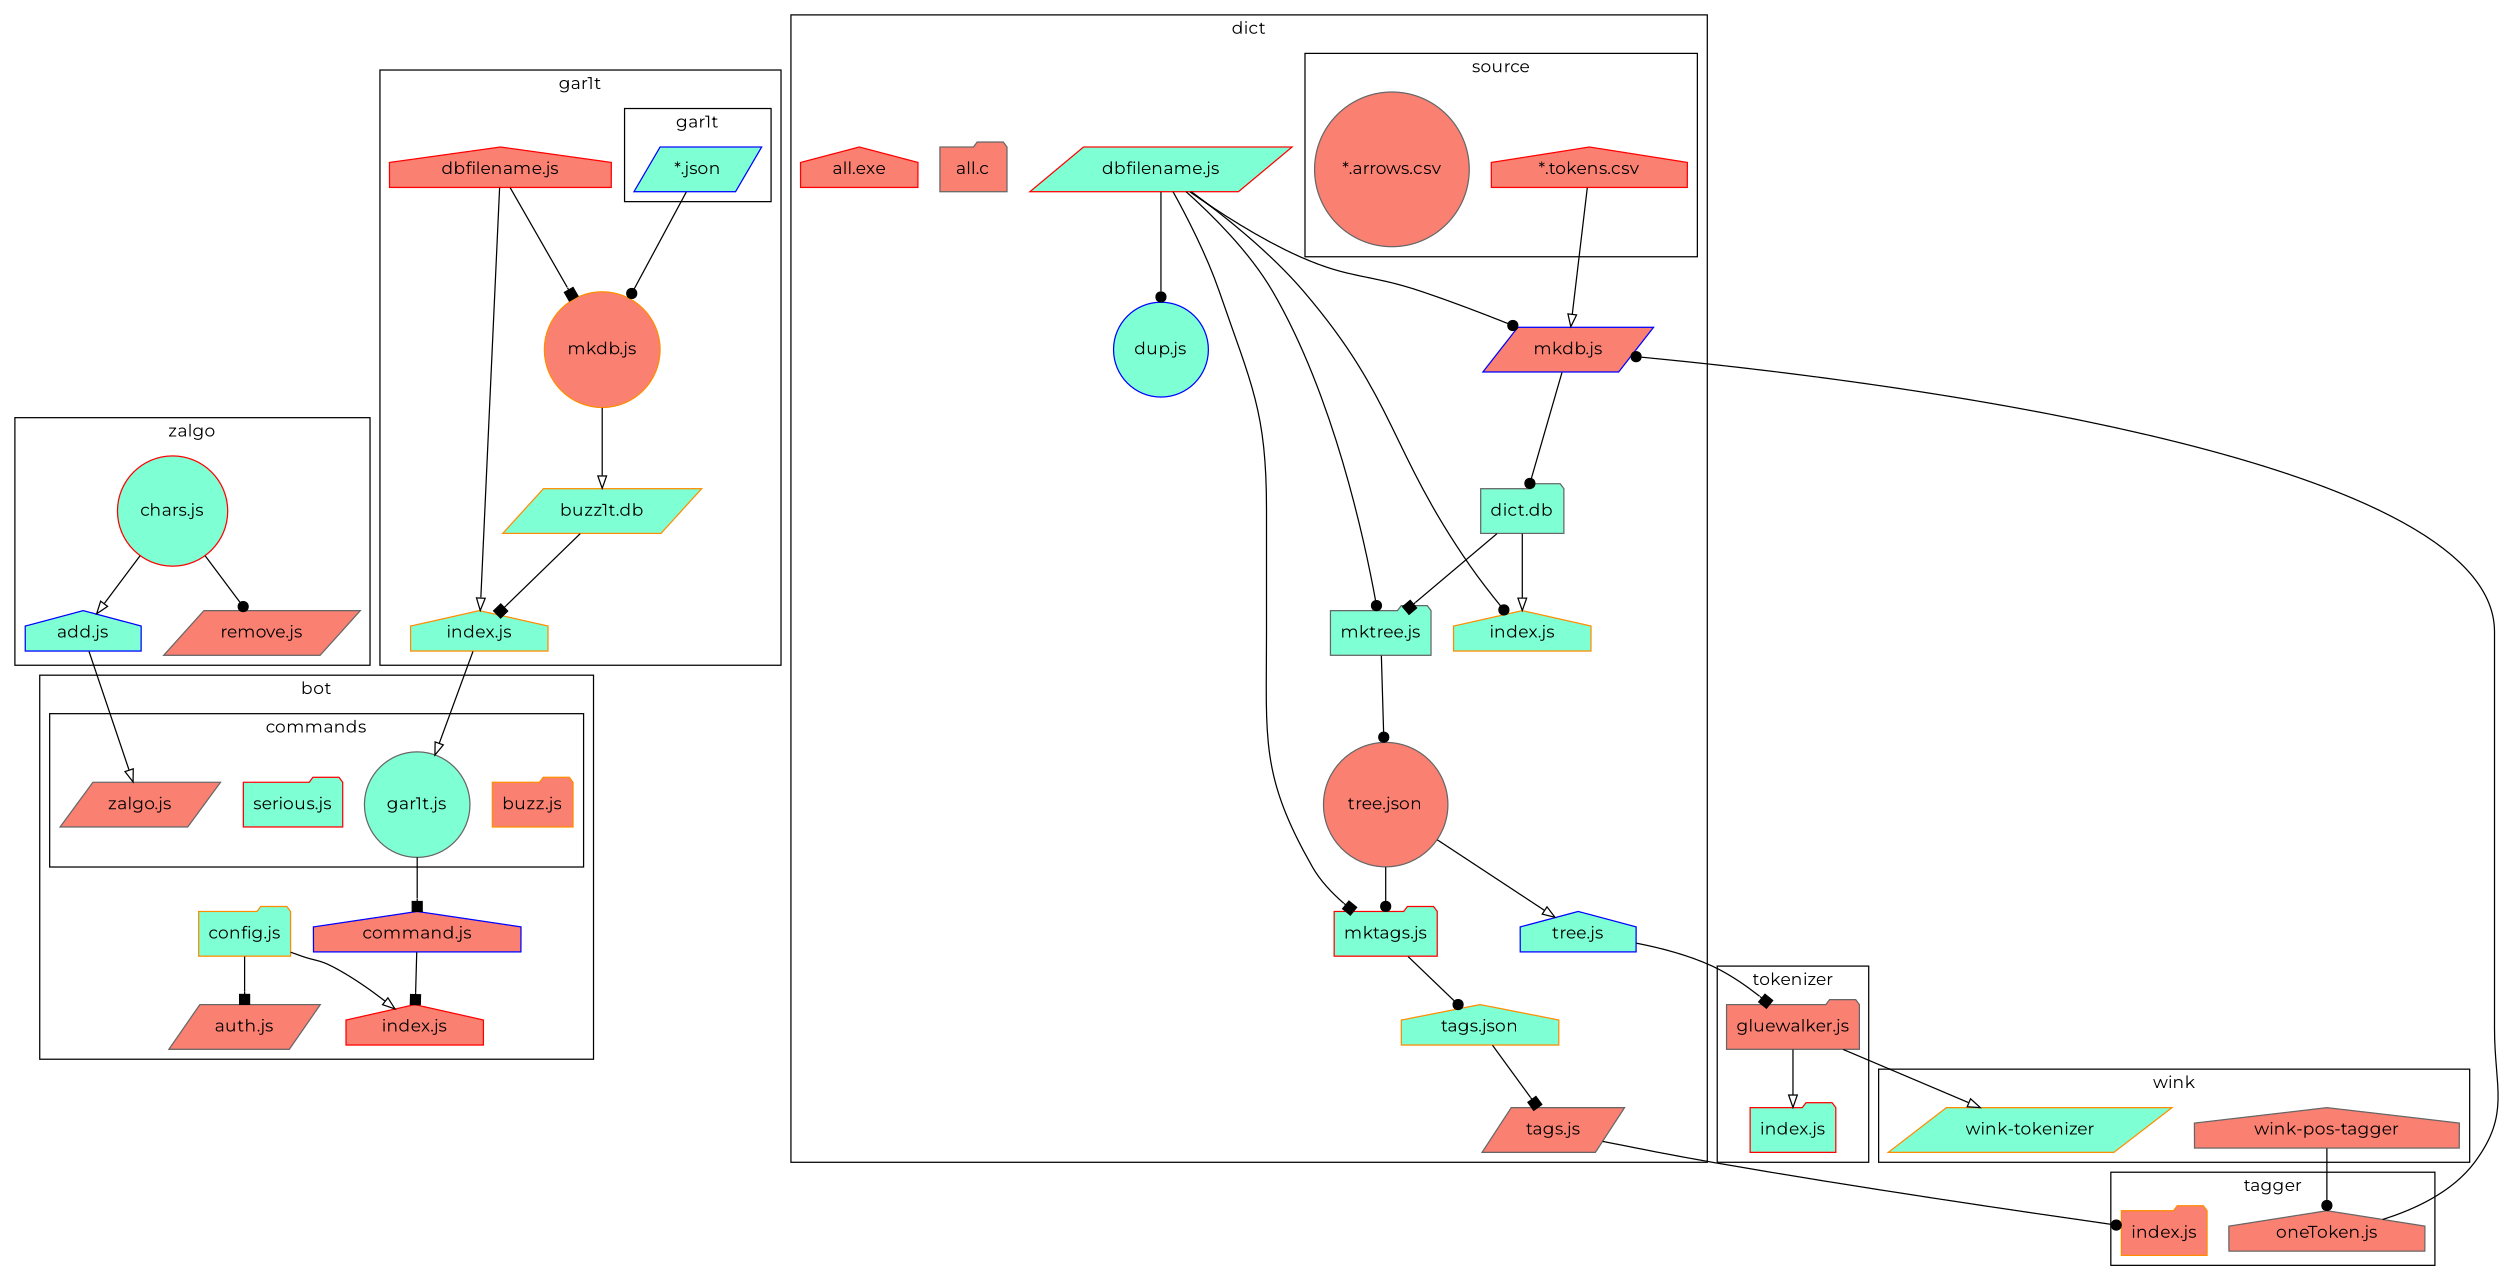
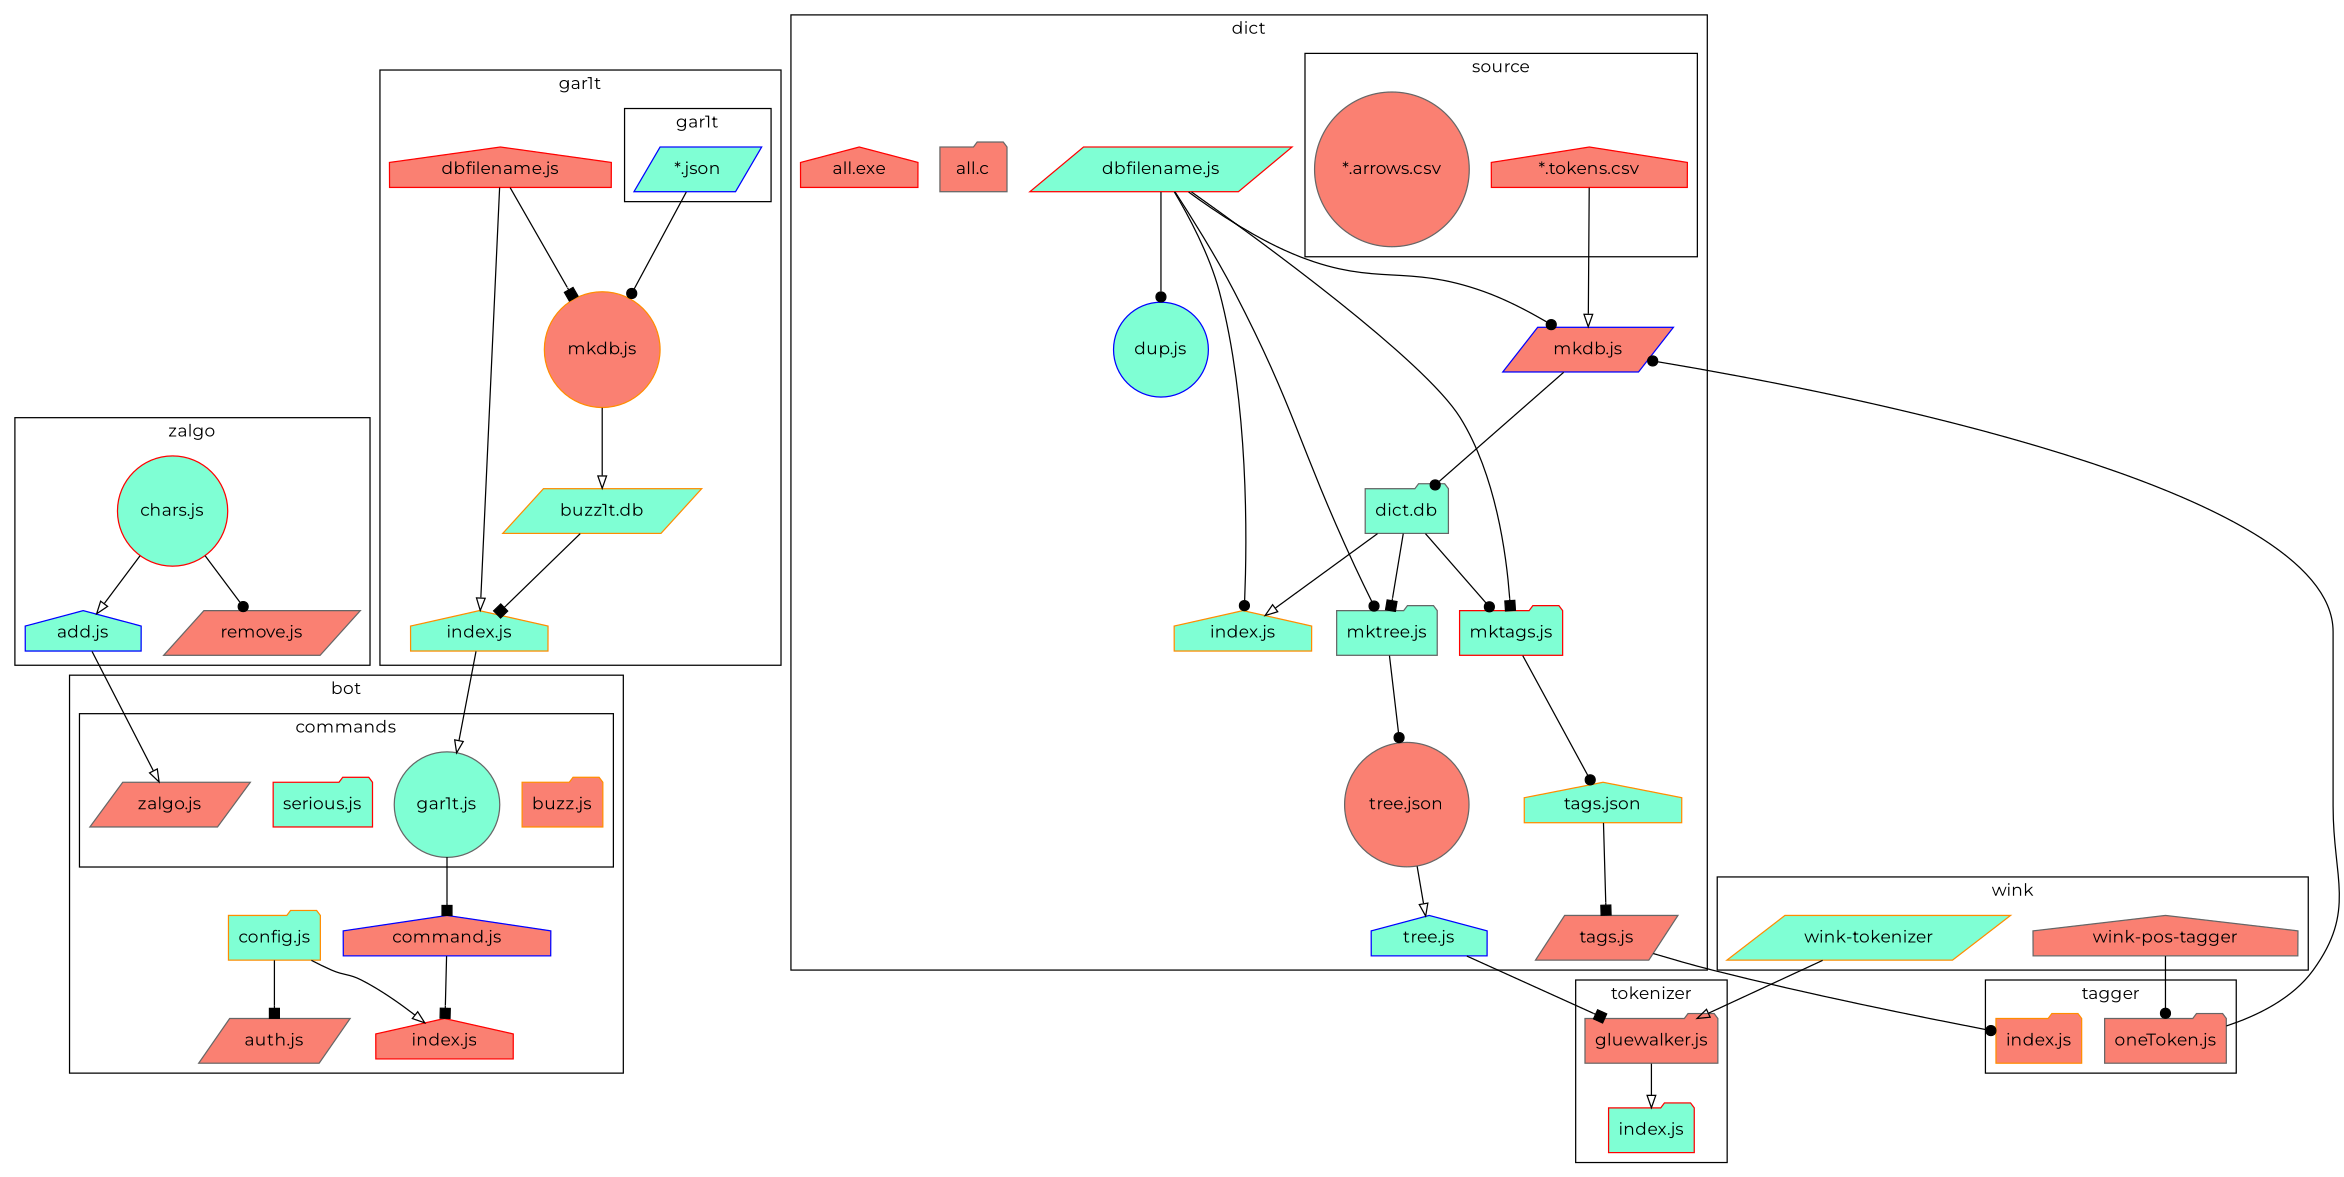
edge "tree.json" -> "mktags.js": now "dict.db" -> "mktags.js"
edge "gluewalker.js" -> "wink-tokenizer": reversed
node "oneToken.js": shape house -> folder
